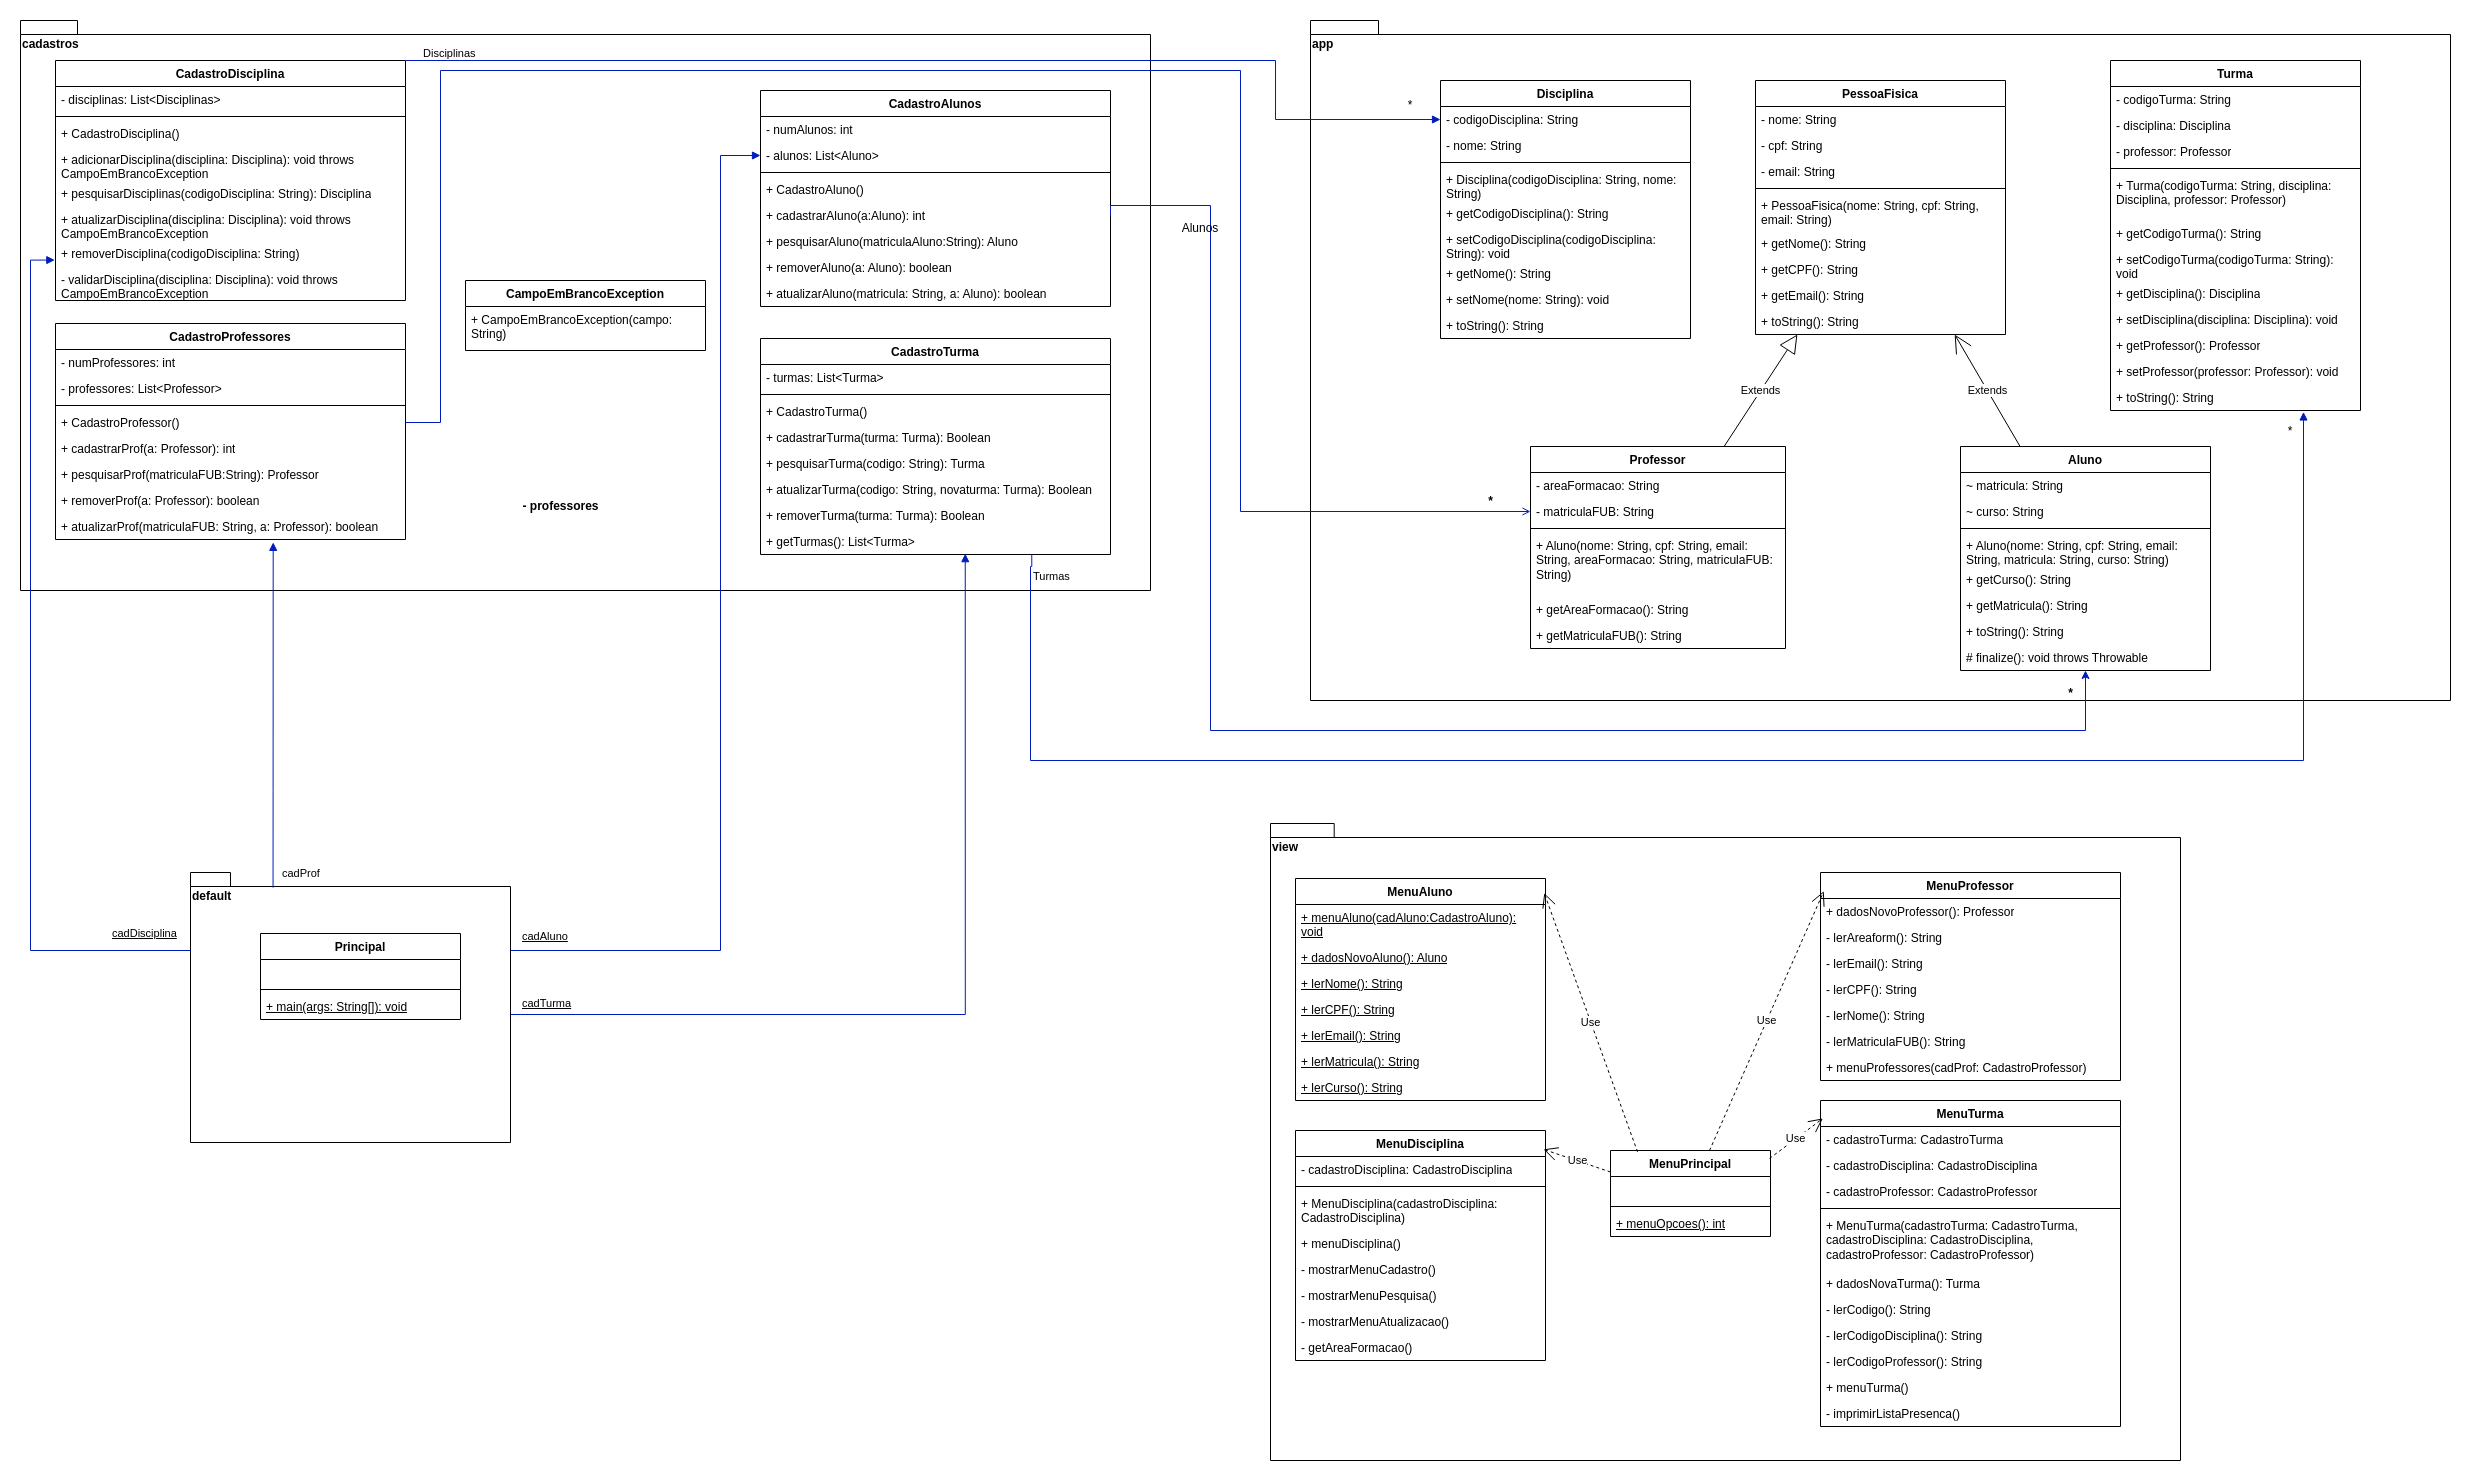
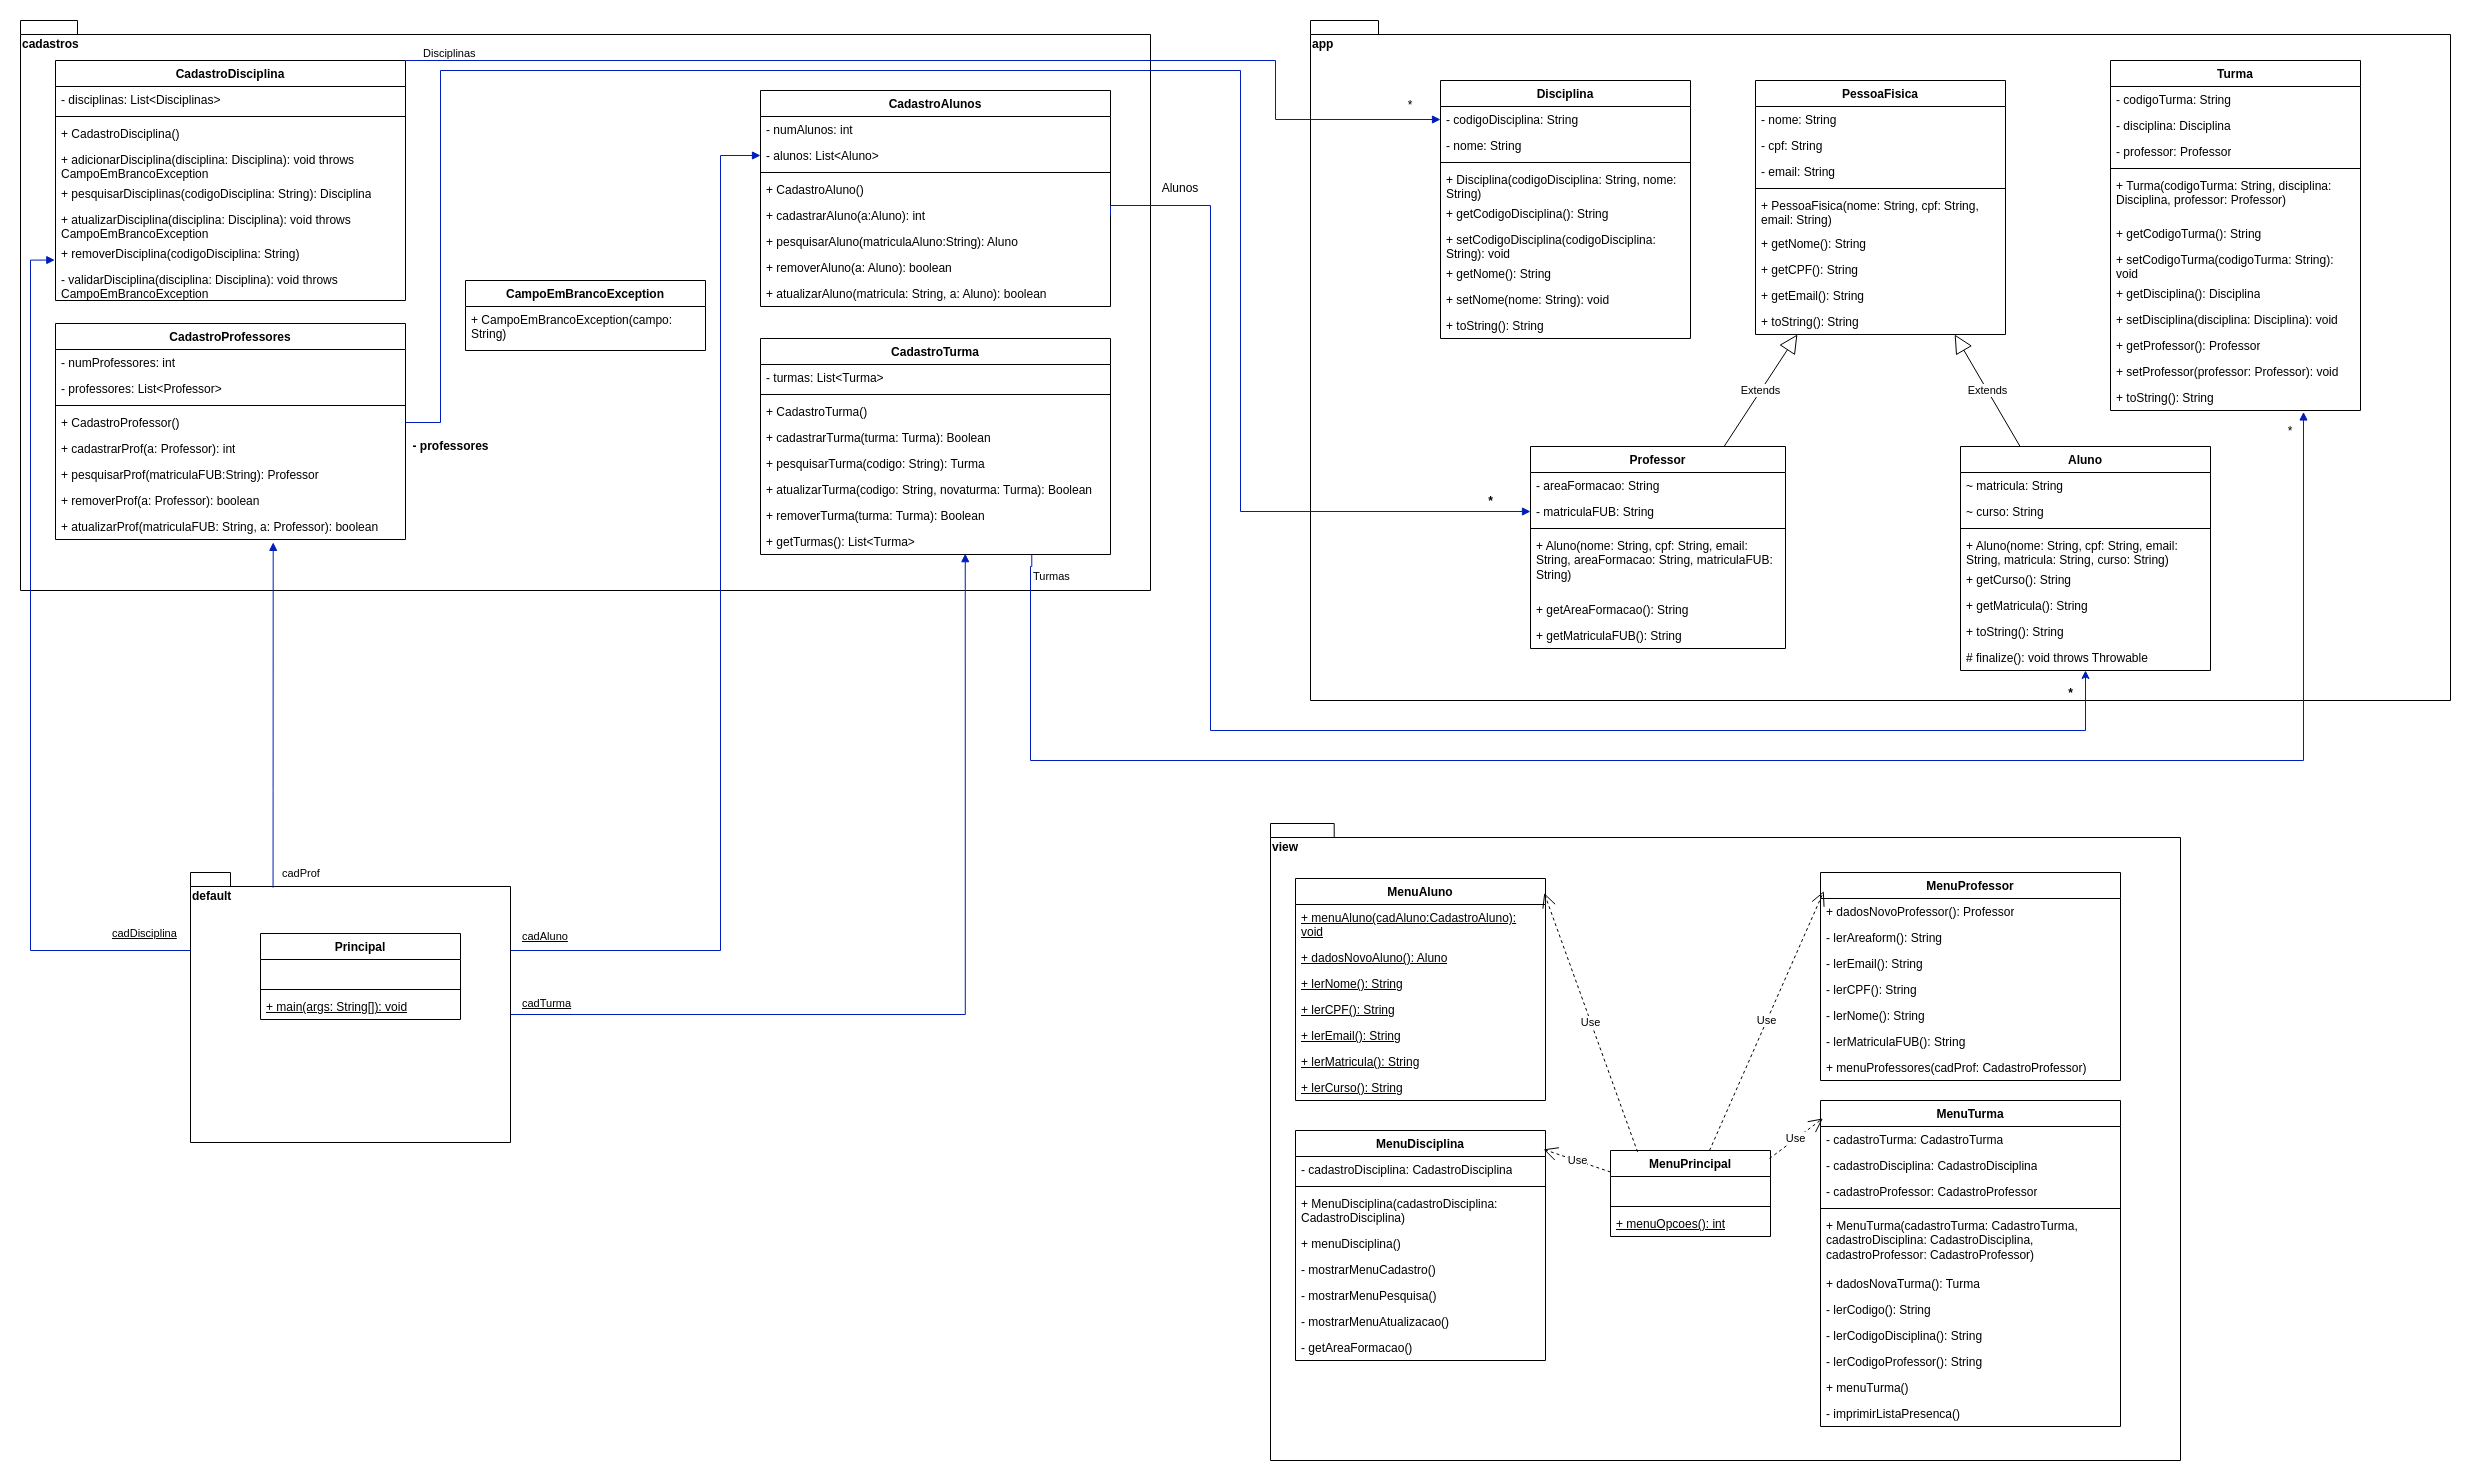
node "Alunos": moved (1201, 229) -> (1181, 189)
edge "Aluno" -> "PessoaFisica": arrowhead open -> block
node "- professores": moved (561, 507) -> (451, 447)
edge "+ CadastroProfessor()" -> "- matriculaFUB: String": arrowhead open -> block
